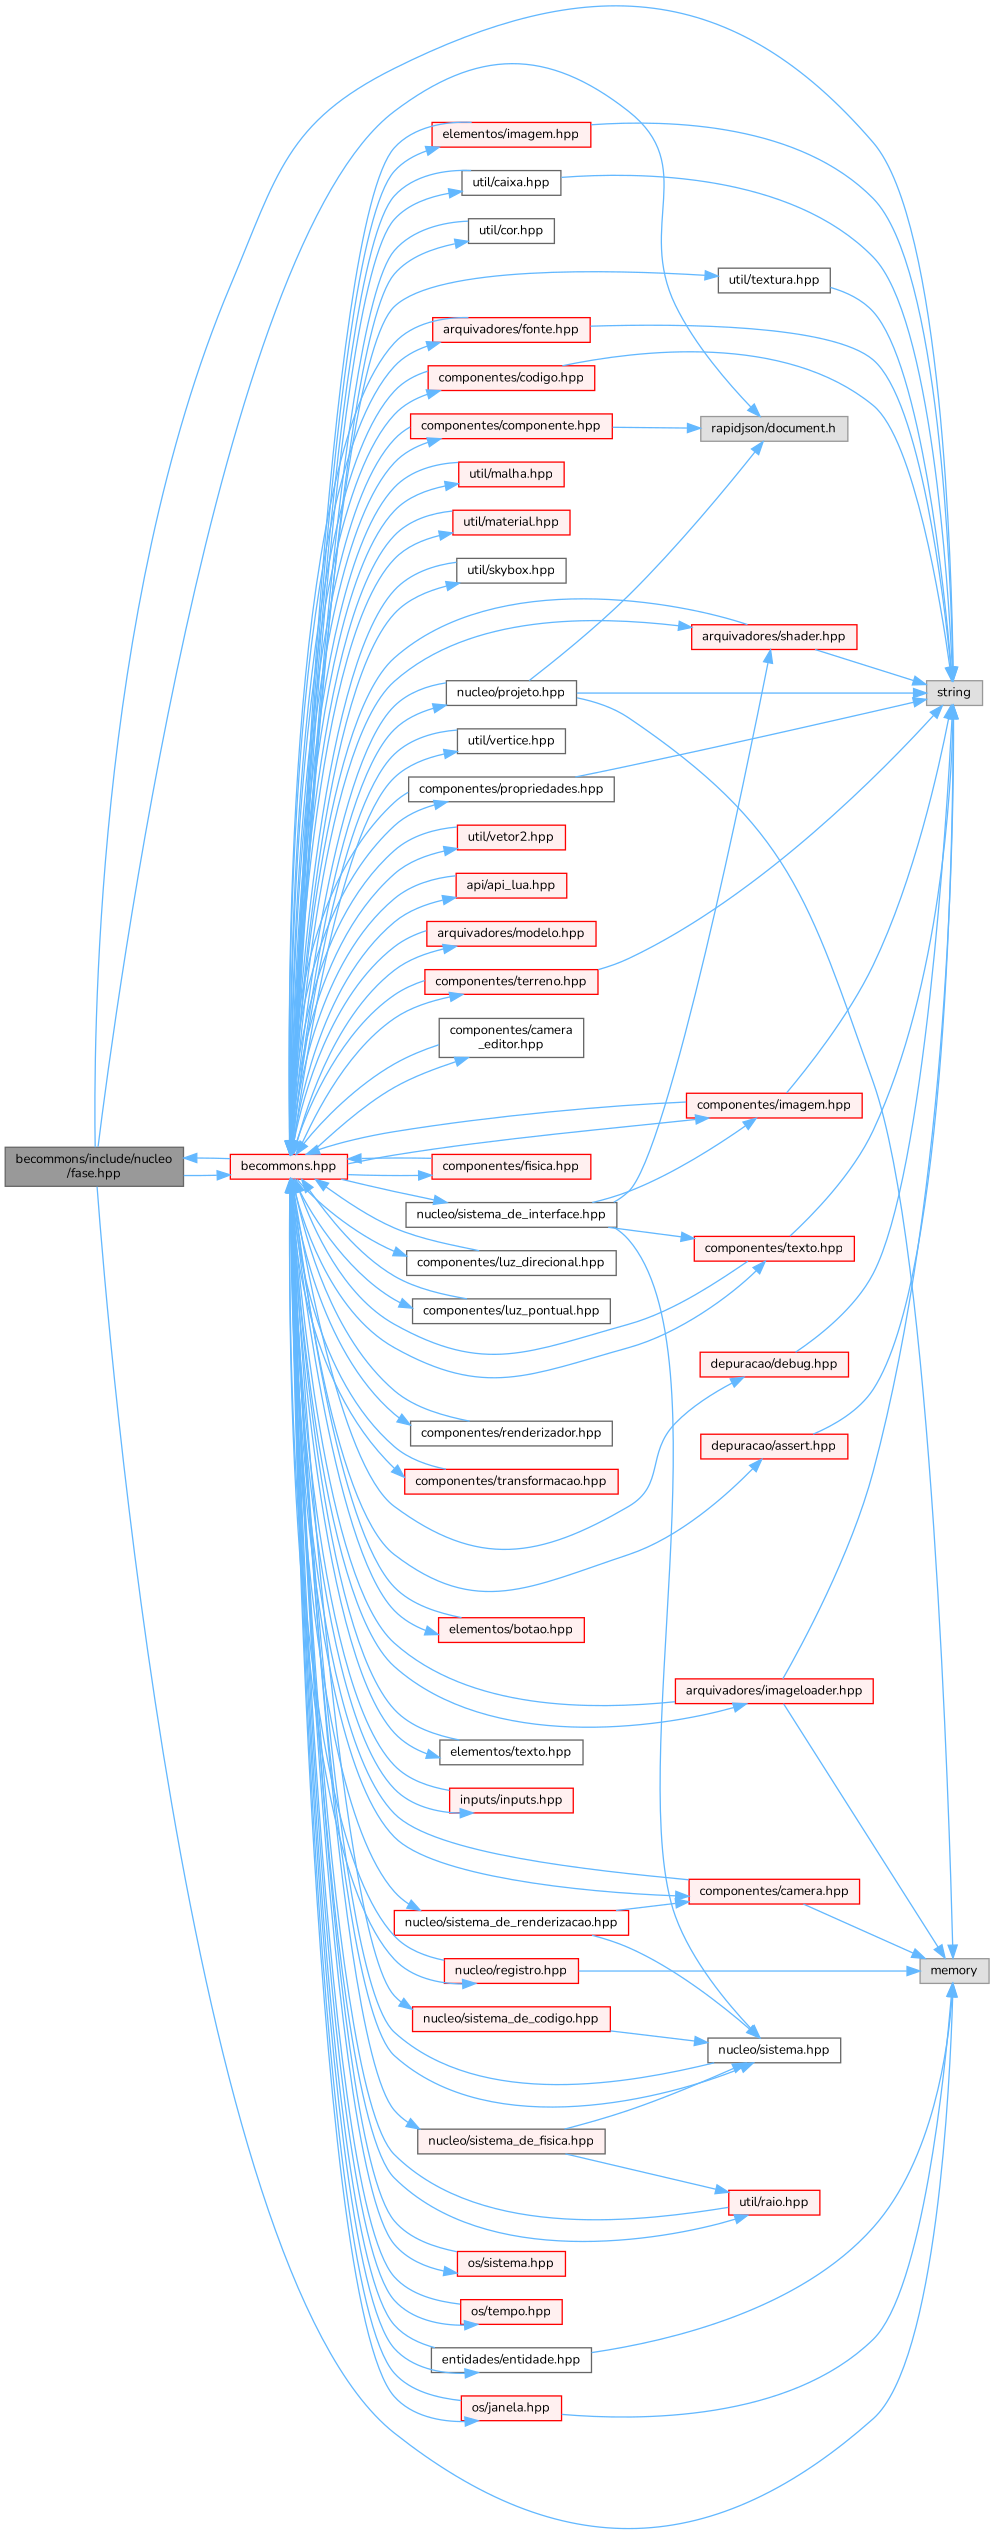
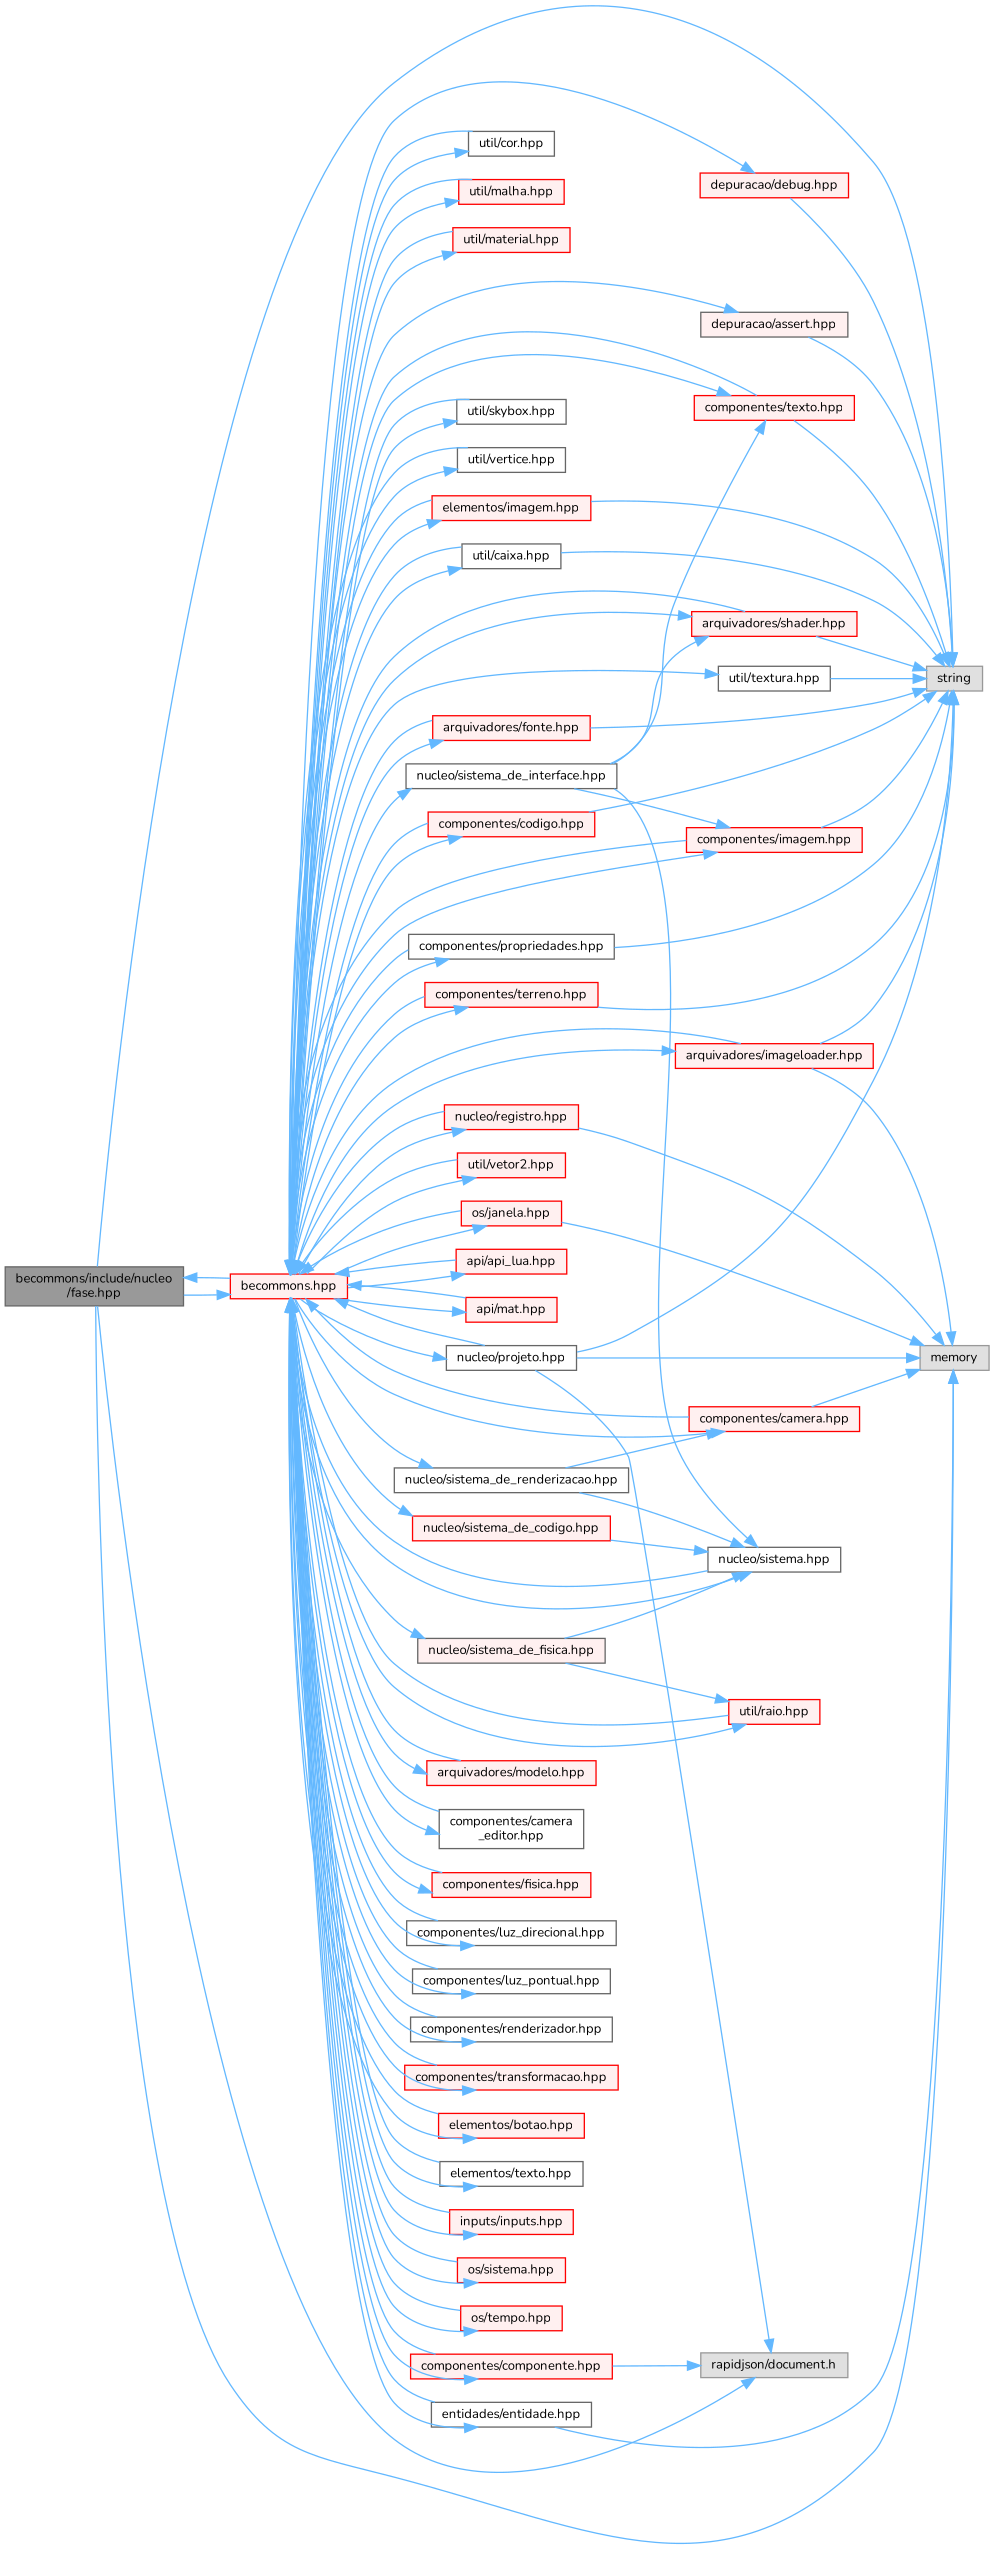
node "api/mat.hpp": added
node "depuracao/assert.hpp": color red -> grey40
node "nucleo/sistema_de_renderizacao.hpp": color red -> grey40
